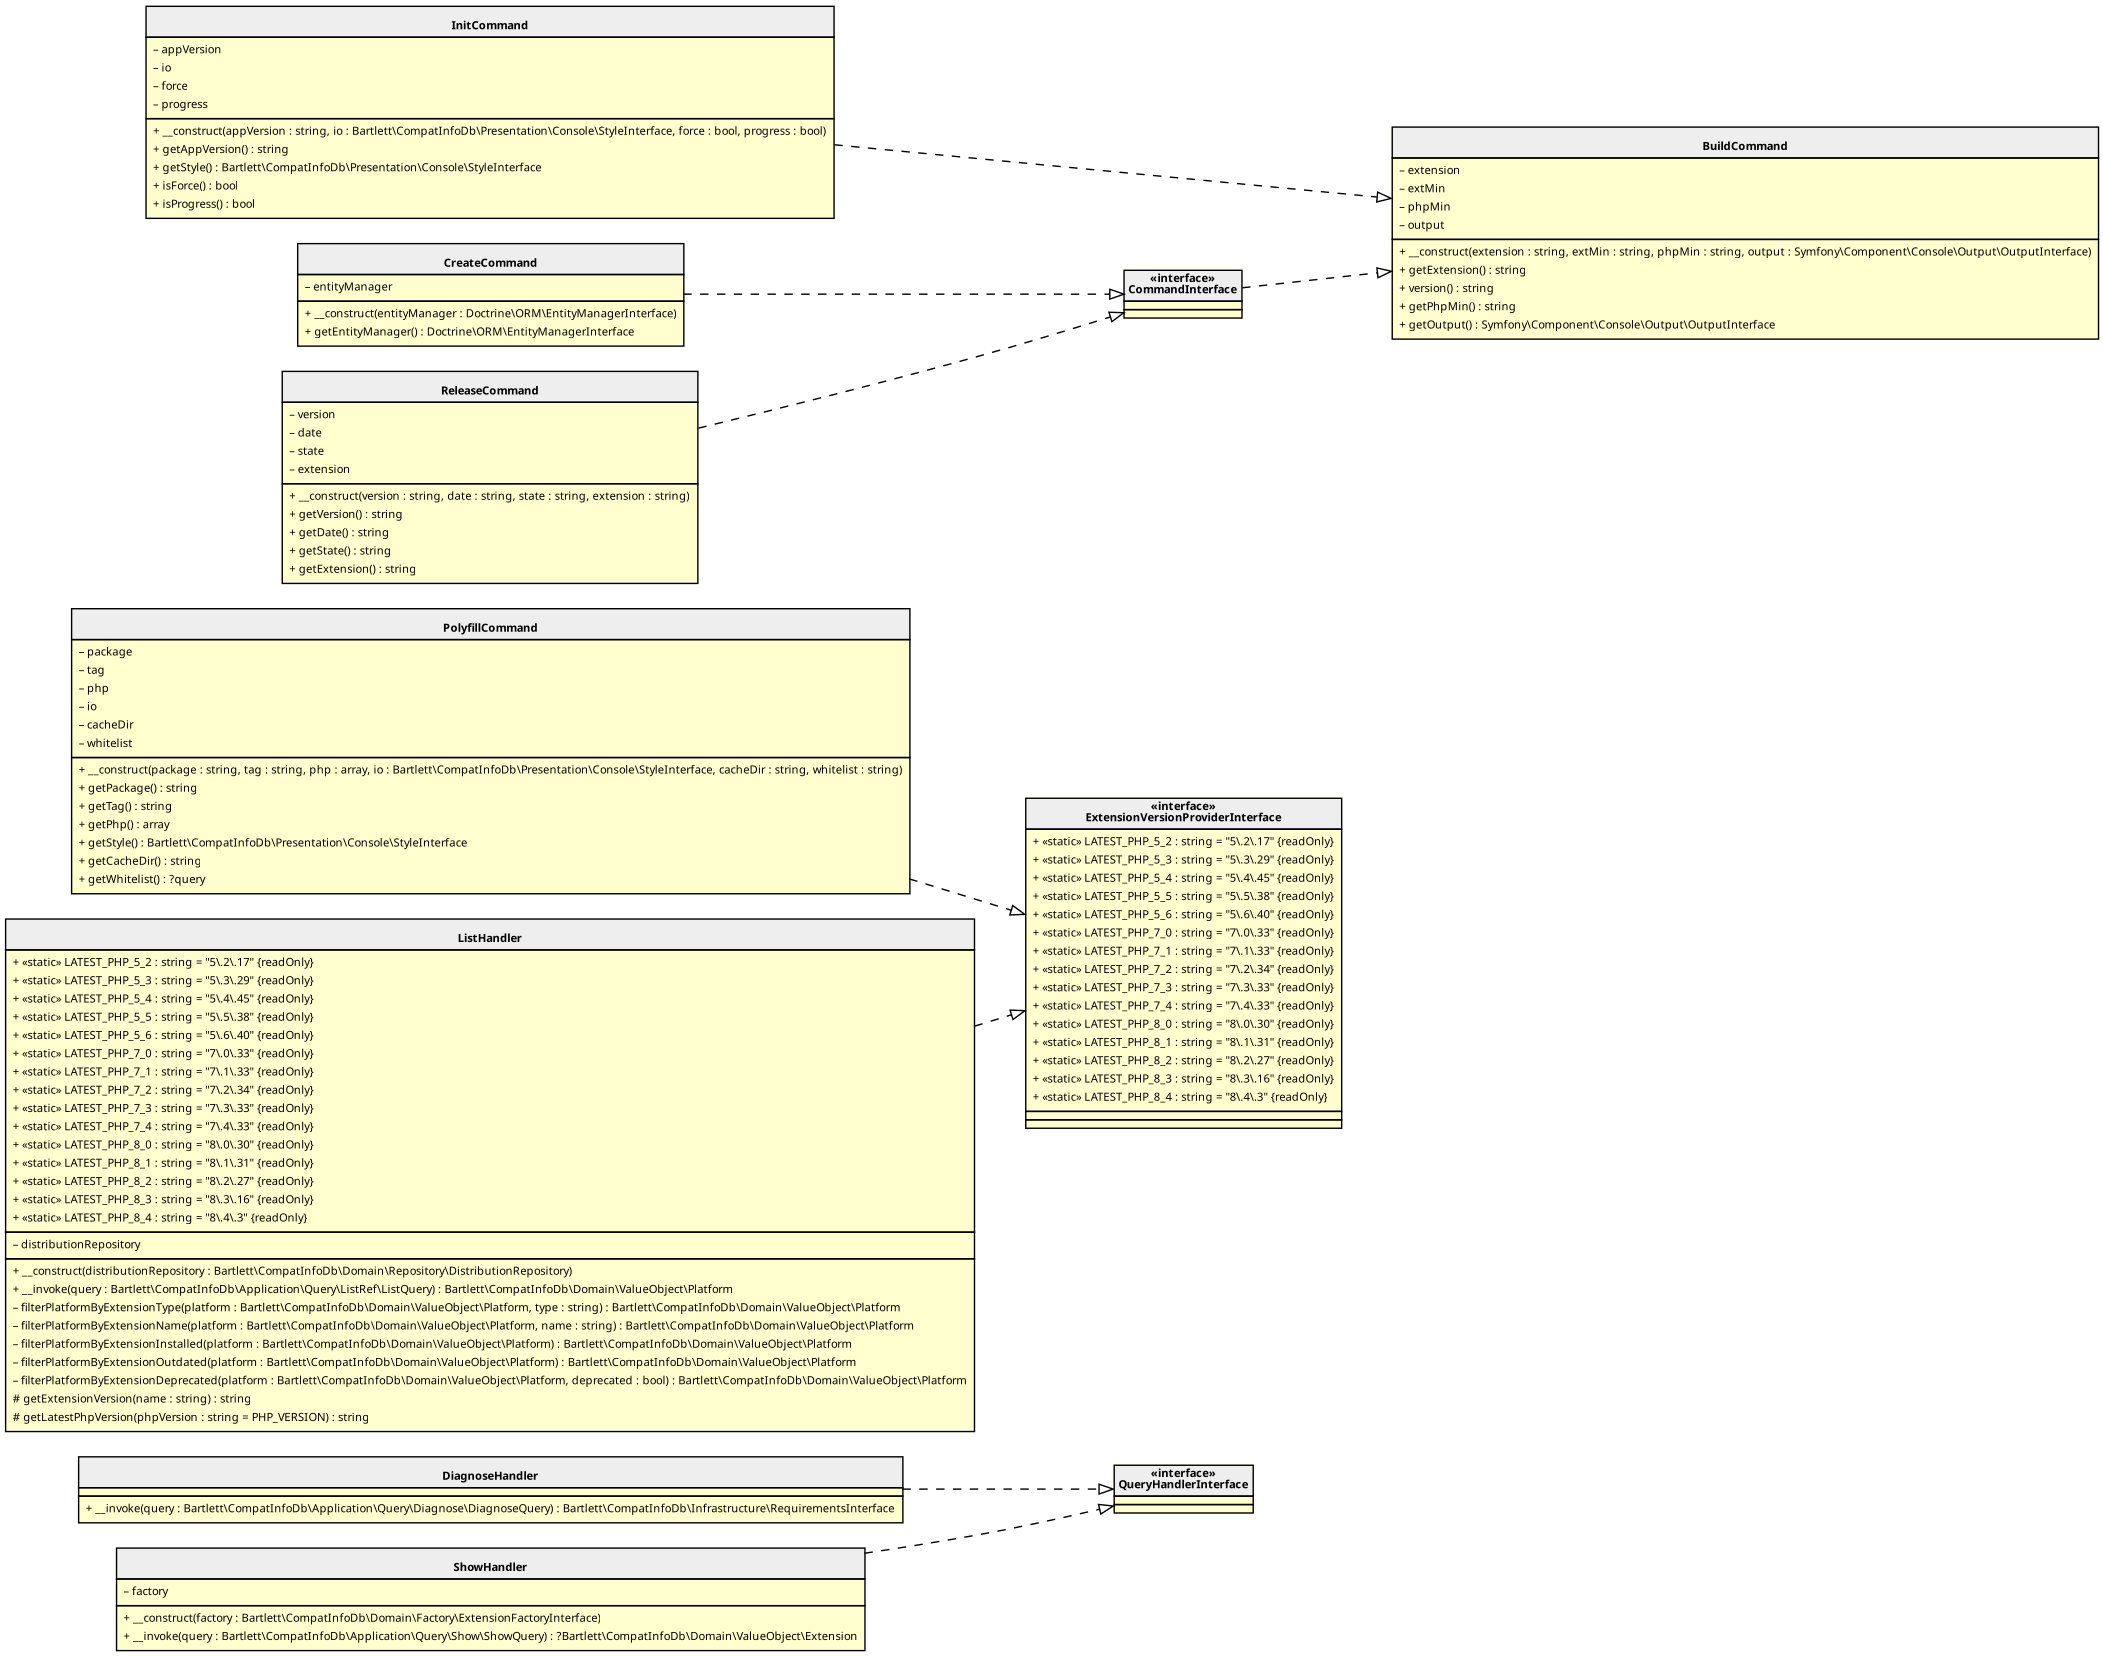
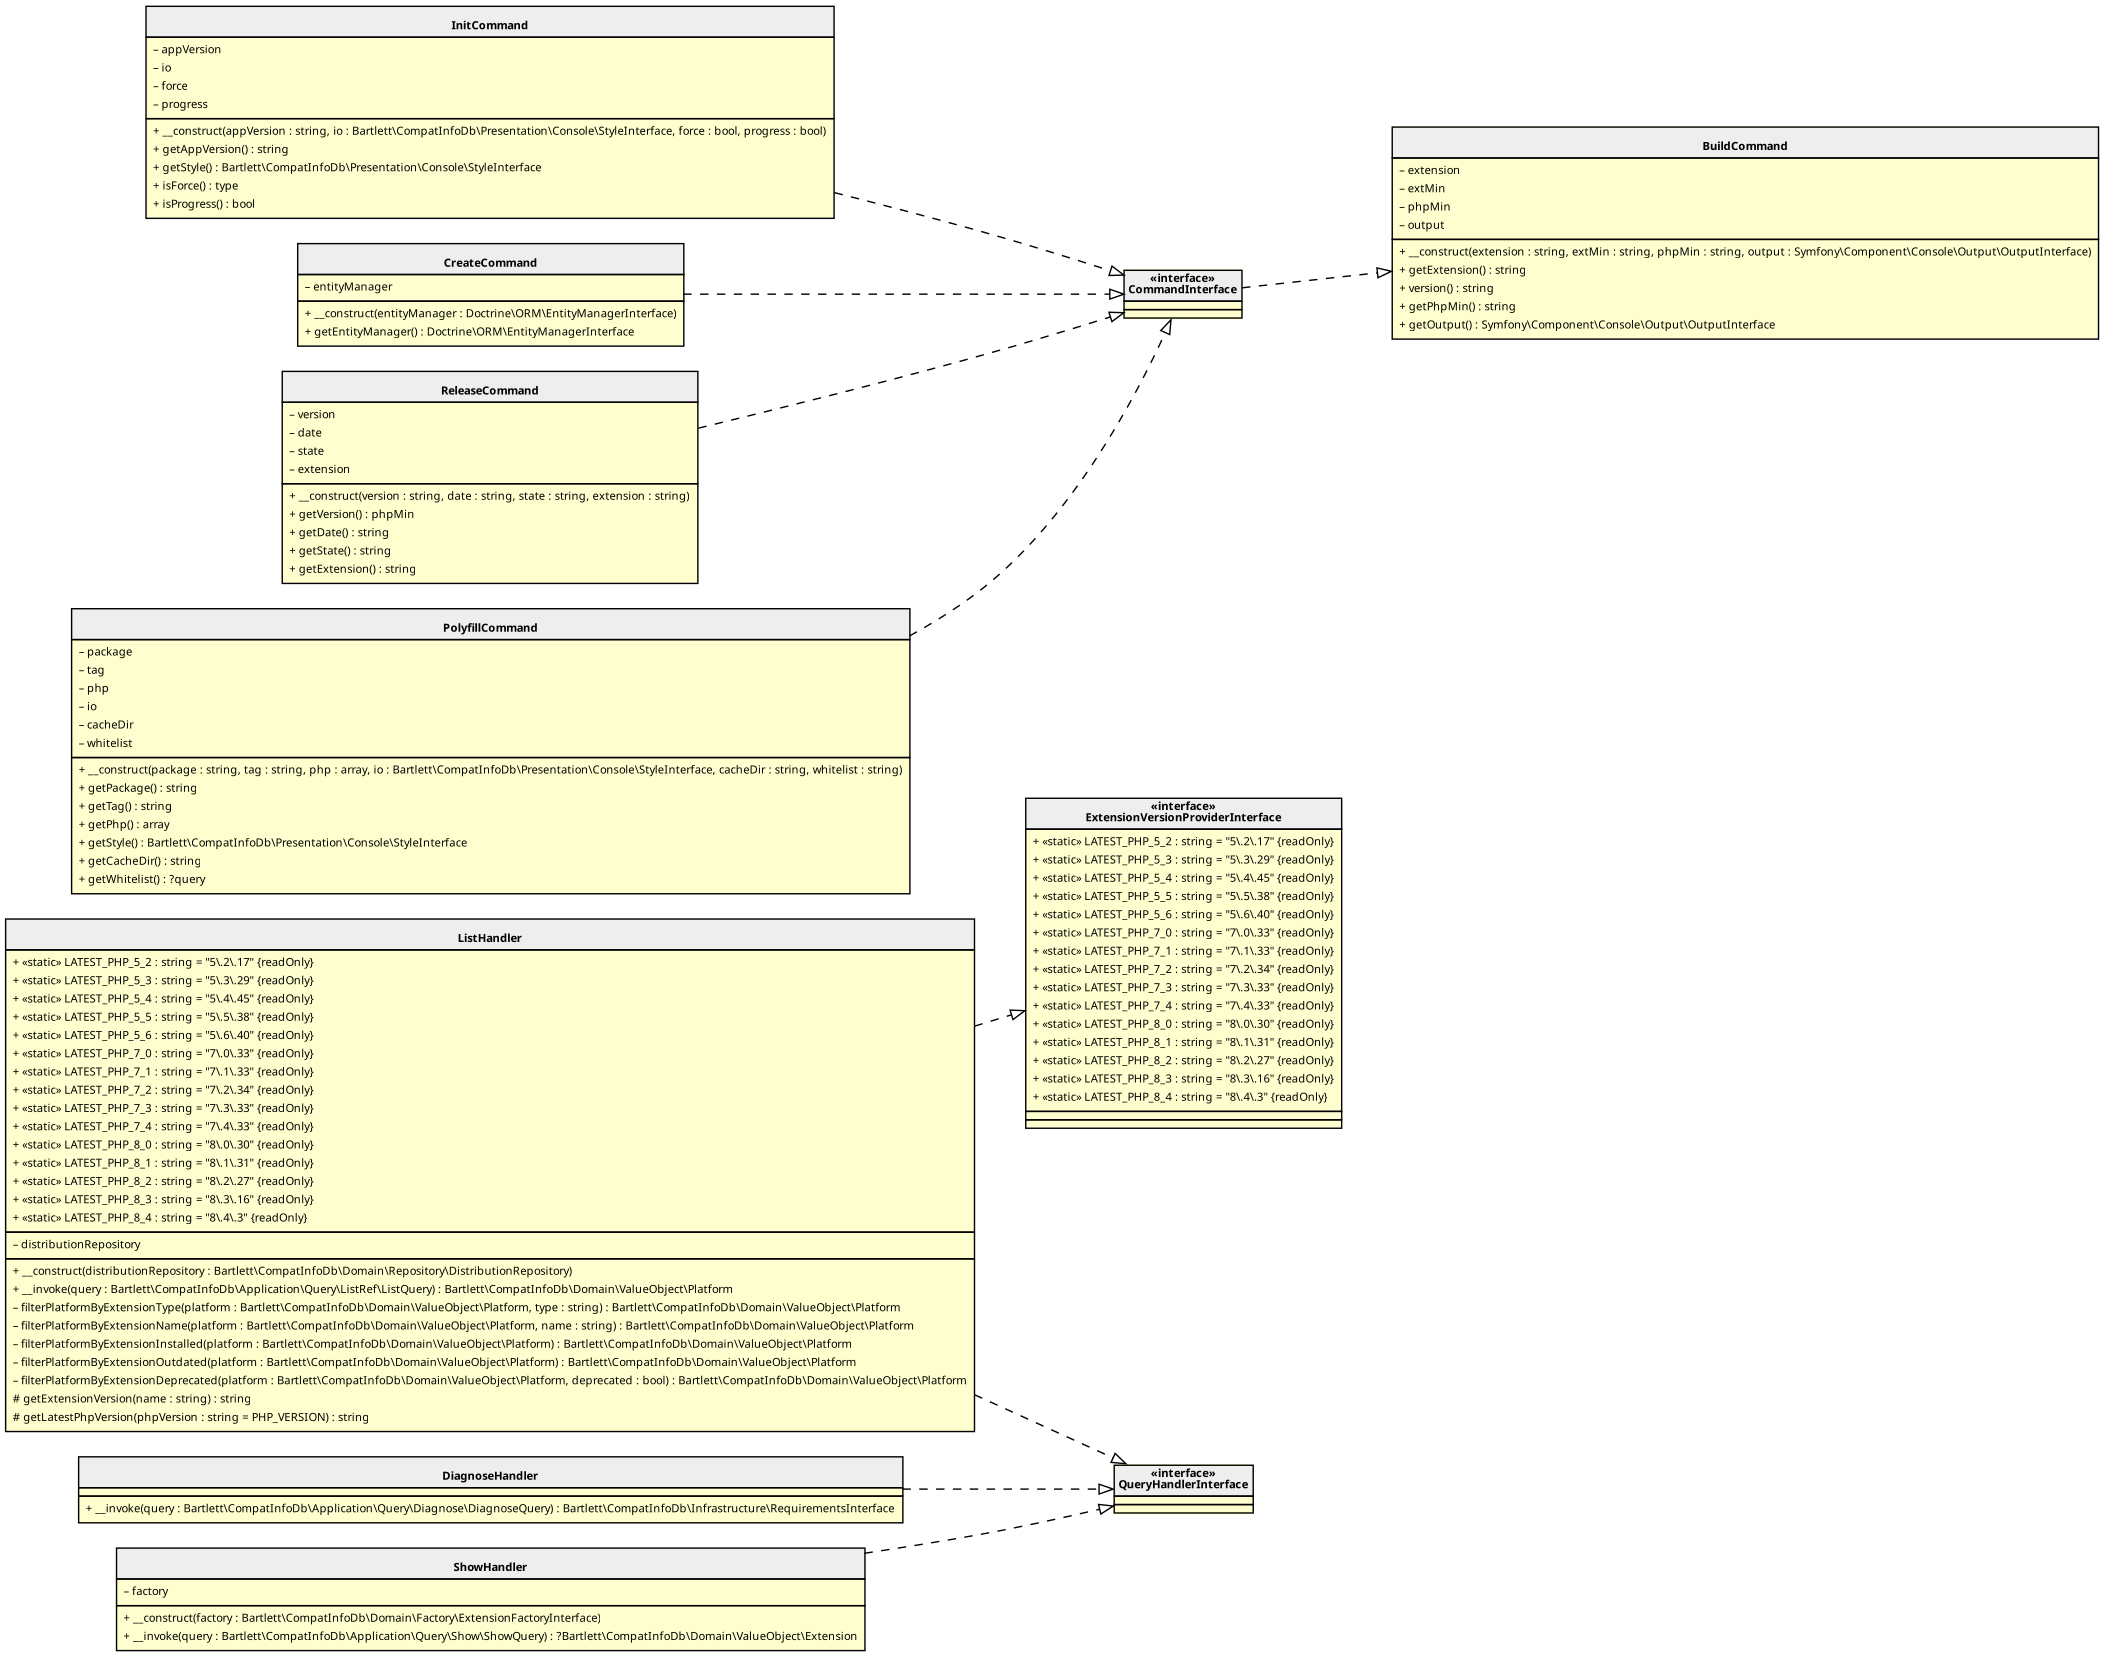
edge "InitCommand" -> "BuildCommand": now "InitCommand" -> "CommandInterface"
node "InitCommand": text "+ isForce() : bool" -> "+ isForce() : type"
node "ReleaseCommand": text "+ getVersion() : string" -> "+ getVersion() : phpMin"
edge "PolyfillCommand" -> "ExtensionVersionProviderInterface": now "PolyfillCommand" -> "CommandInterface"
edge "ListHandler" -> "QueryHandlerInterface": added
